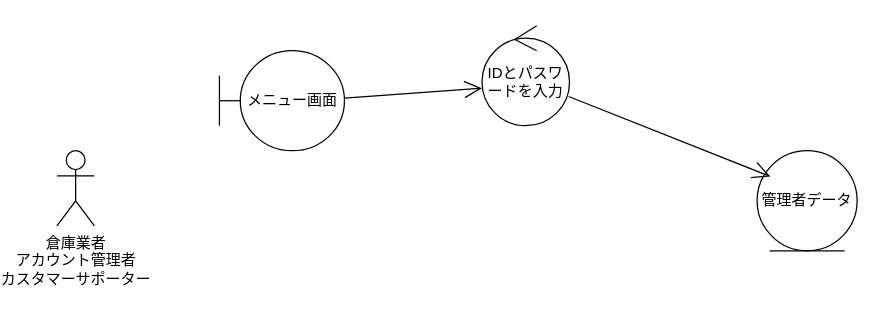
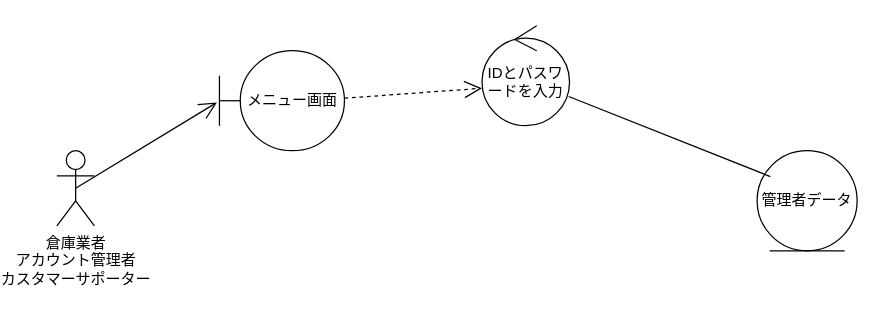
edge "メニュー画面" -> "IDとパスワードを入力": style solid -> dashed
edge "倉庫業者 アカウント管理者 カスタマーサポーター" -> "メニュー画面": added
edge "IDとパスワードを入力" -> "管理者データ": arrowhead open -> none
